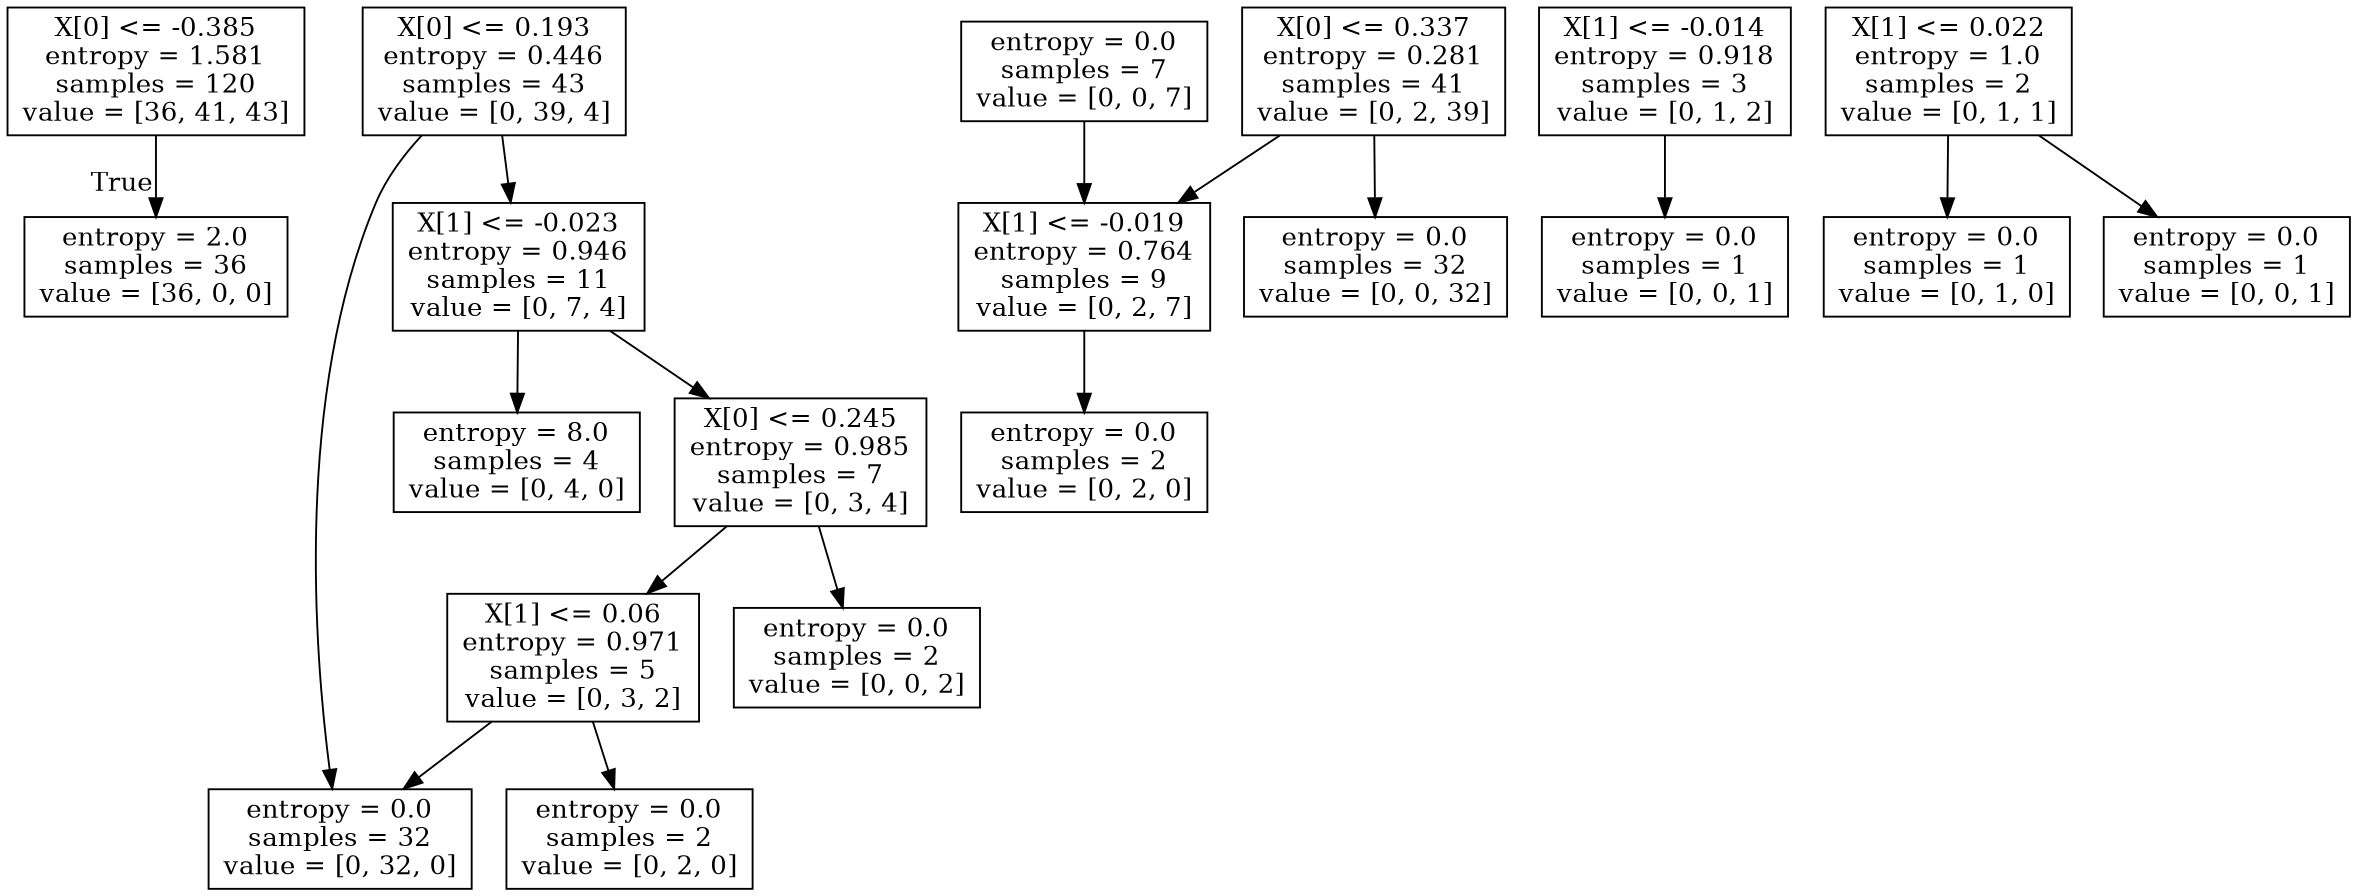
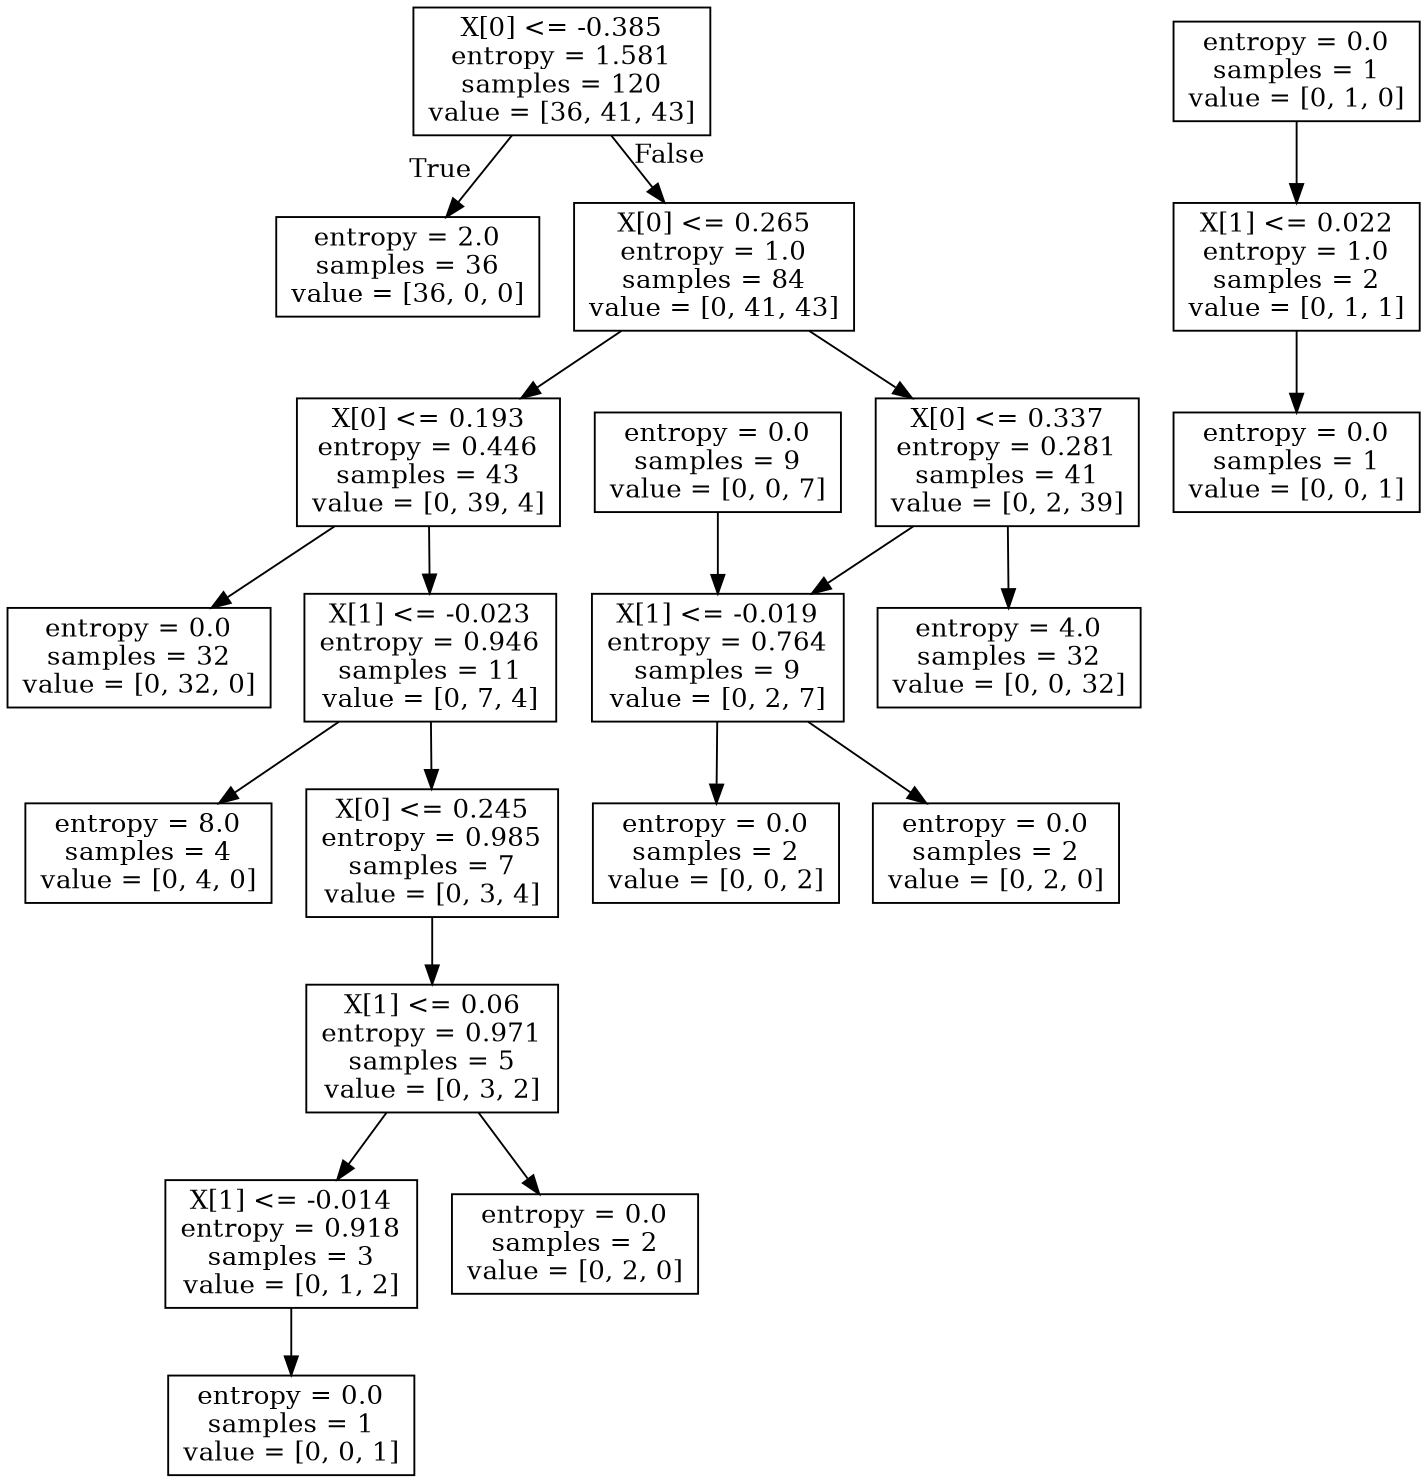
node "entropy = 0.0 samples = 7 value = [0, 0, 7]": label "entropy = 0.0 samples = 7 value = [0, 0, 7]" -> "entropy = 0.0 samples = 9 value = [0, 0, 7]"
edge "X[1] <= 0.022 entropy = 1.0 samples = 2 value = [0, 1, 1]" -> "entropy = 0.0 samples = 1 value = [0, 1, 0]": reversed
node "X[0] <= 0.265 entropy = 1.0 samples = 84 value = [0, 41, 43]": added
node "entropy = 0.0 samples = 32 value = [0, 0, 32]": label "entropy = 0.0 samples = 32 value = [0, 0, 32]" -> "entropy = 4.0 samples = 32 value = [0, 0, 32]"
edge "X[0] <= 0.245 entropy = 0.985 samples = 7 value = [0, 3, 4]" -> "entropy = 0.0 samples = 2 value = [0, 0, 2]": now "X[1] <= -0.019 entropy = 0.764 samples = 9 value = [0, 2, 7]" -> "entropy = 0.0 samples = 2 value = [0, 0, 2]"
edge "X[1] <= 0.06 entropy = 0.971 samples = 5 value = [0, 3, 2]" -> "entropy = 0.0 samples = 32 value = [0, 32, 0]": now "X[1] <= 0.06 entropy = 0.971 samples = 5 value = [0, 3, 2]" -> "X[1] <= -0.014 entropy = 0.918 samples = 3 value = [0, 1, 2]"
